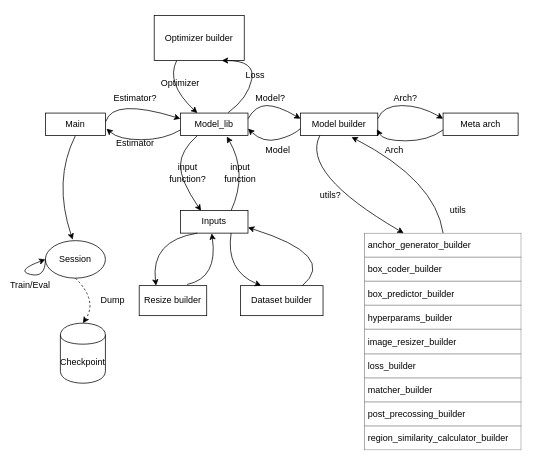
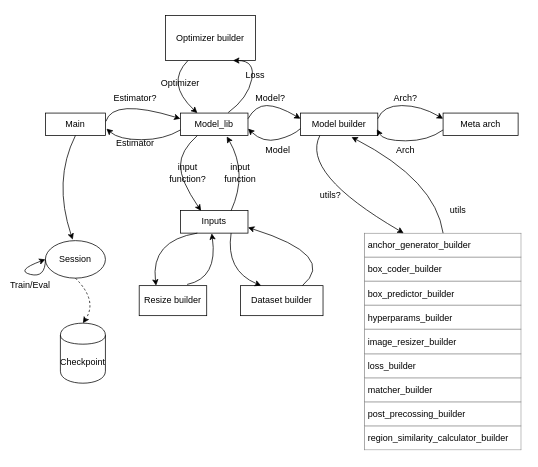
node "Optimizer builder": moved (199, 38) -> (210, 38)
node "Arch": moved (394, 150) -> (405, 150)
node "Dump": removed
